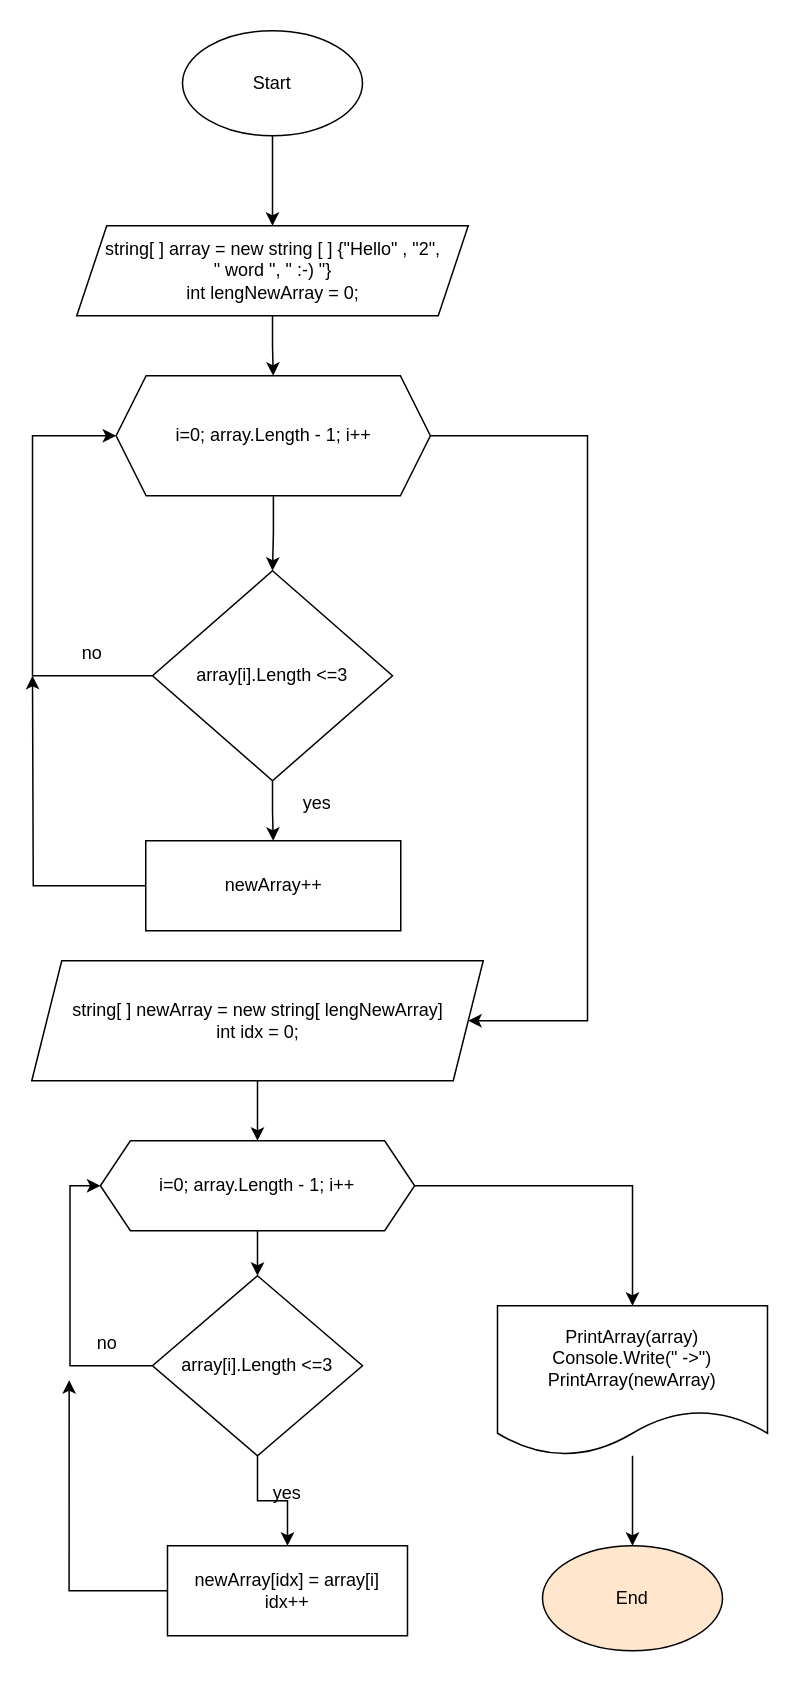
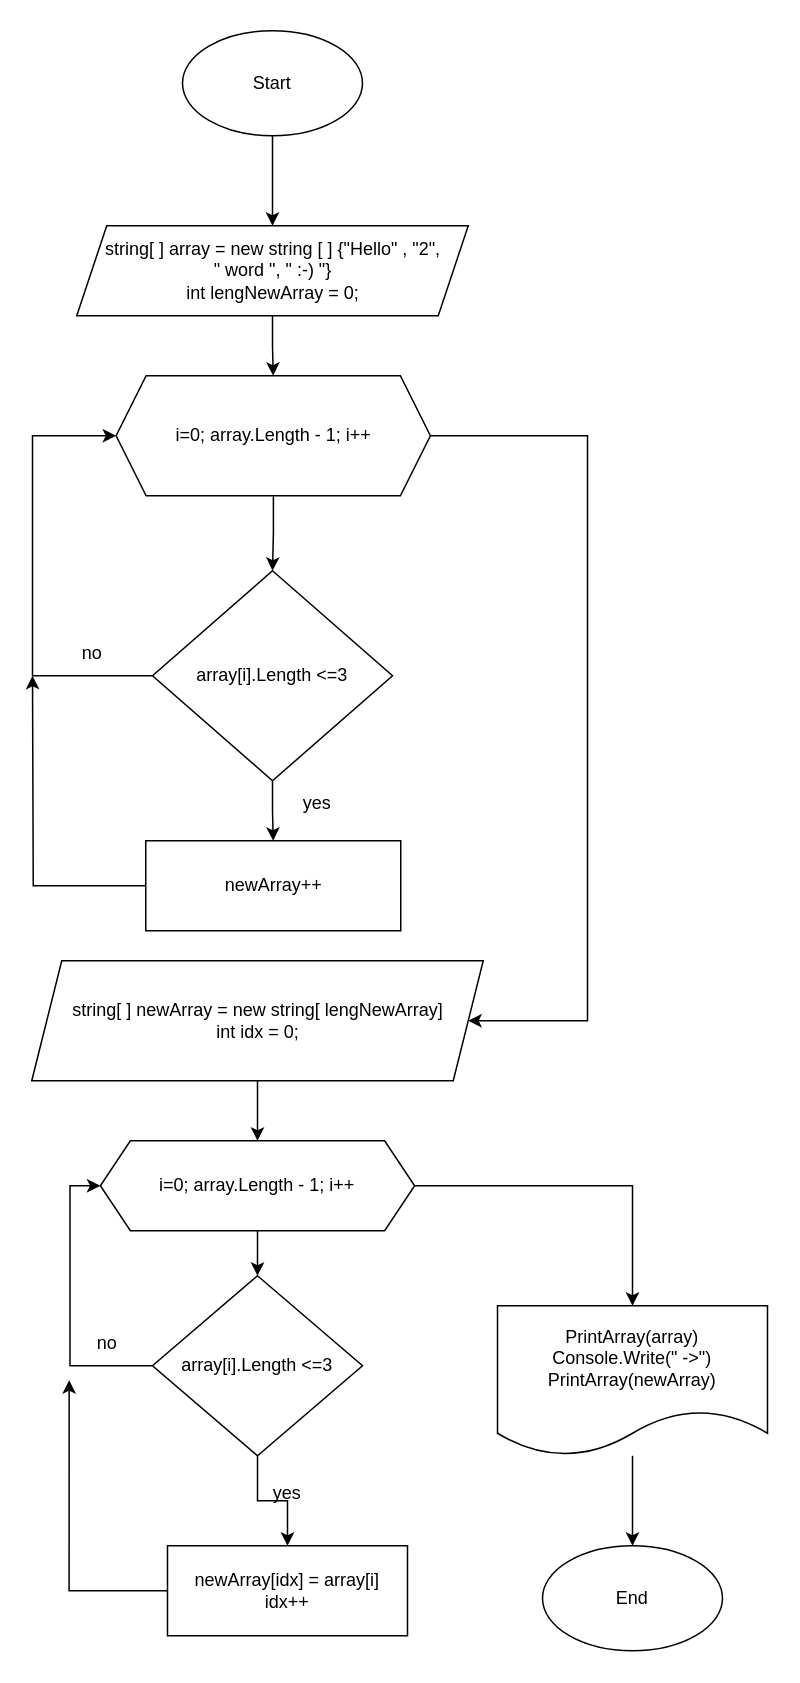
node "End": fillcolor #ffe6cc -> #ffffff
